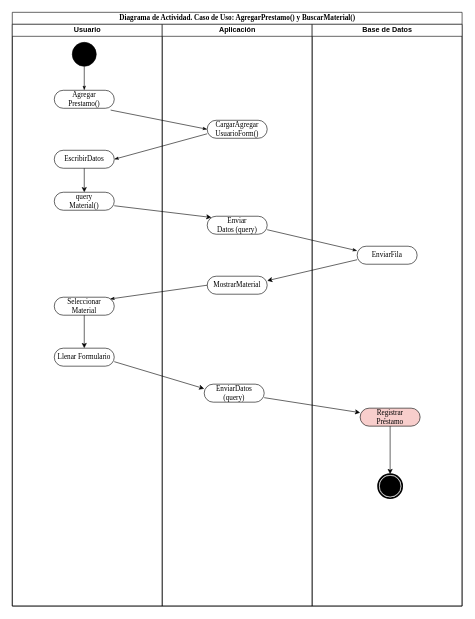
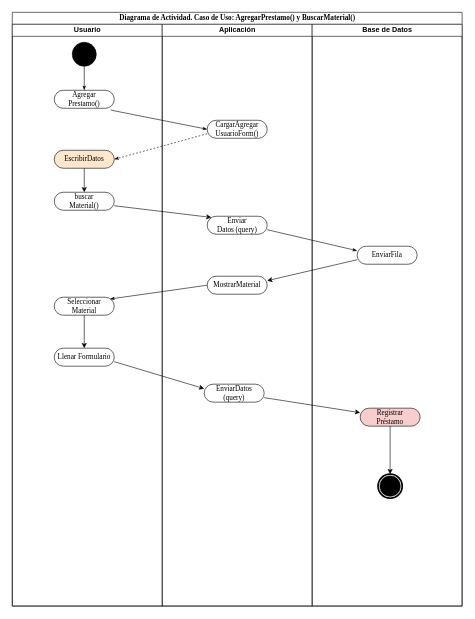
edge "CargarAgregar UsuarioForm()" -> "EscribirDatos": style solid -> dashed
node "EscribirDatos": fillcolor #ffffff -> #ffe6cc
node "query Material()": label "query Material()" -> "buscar Material()"
